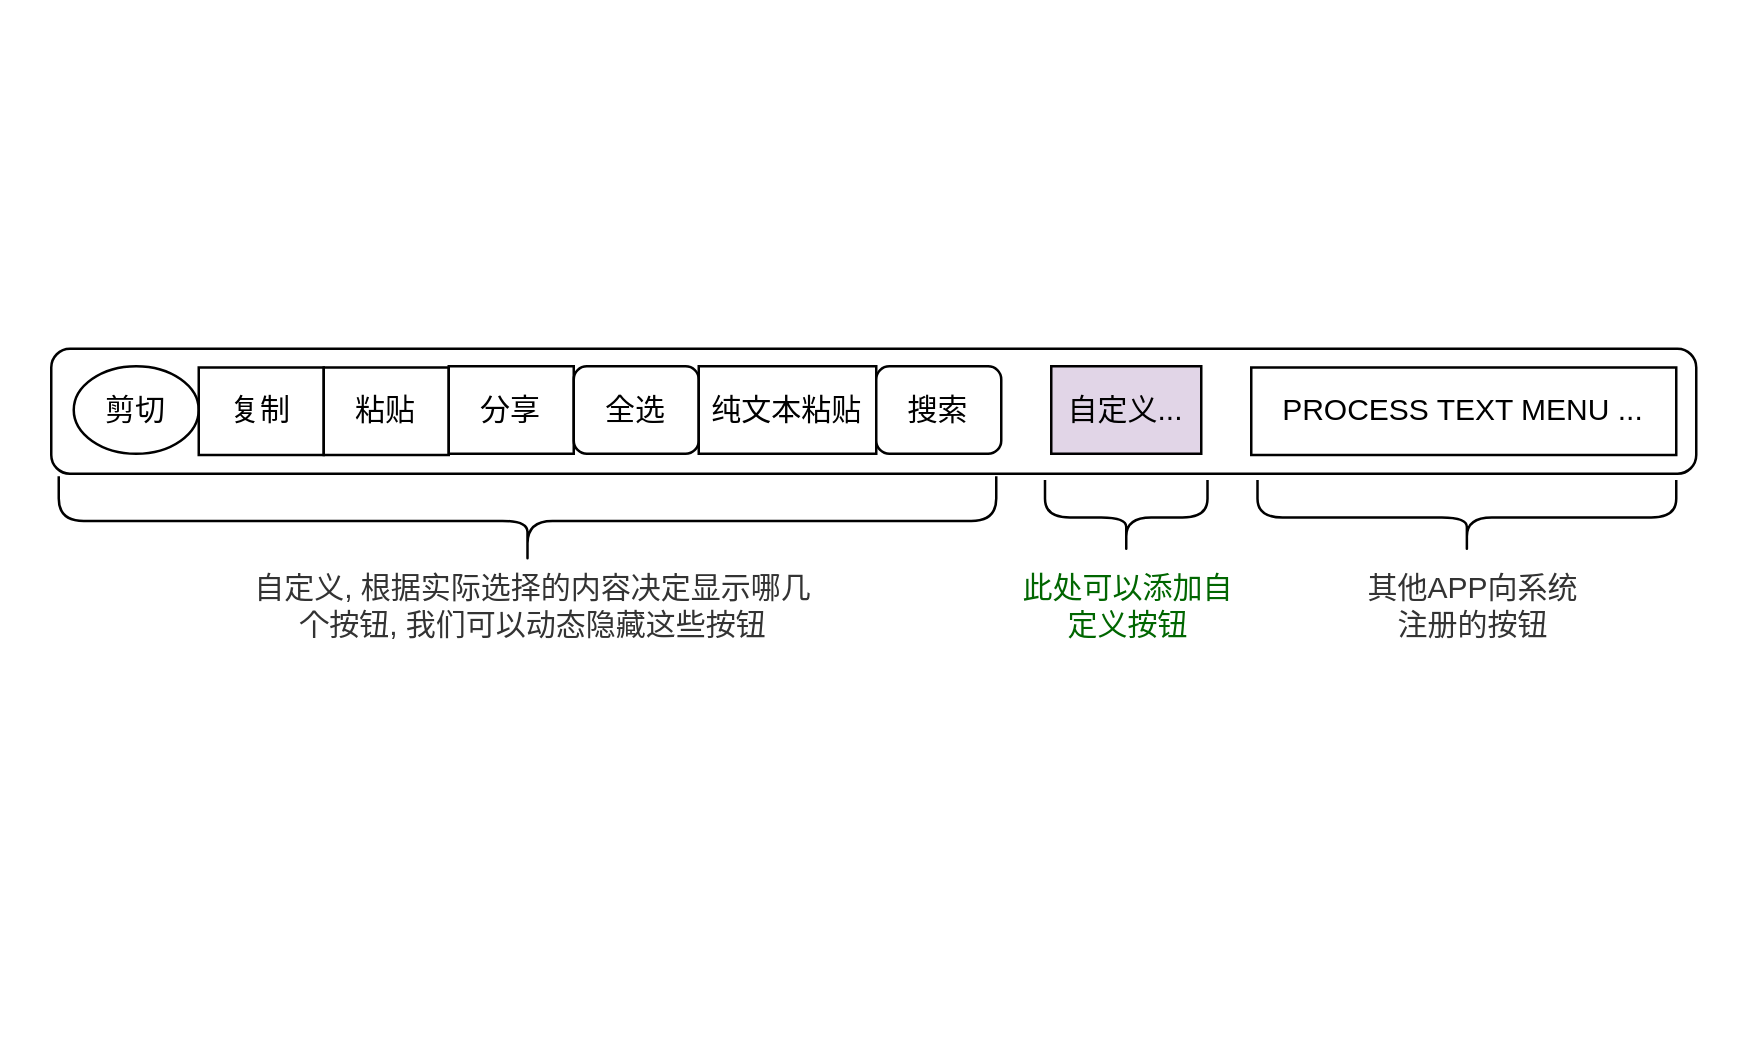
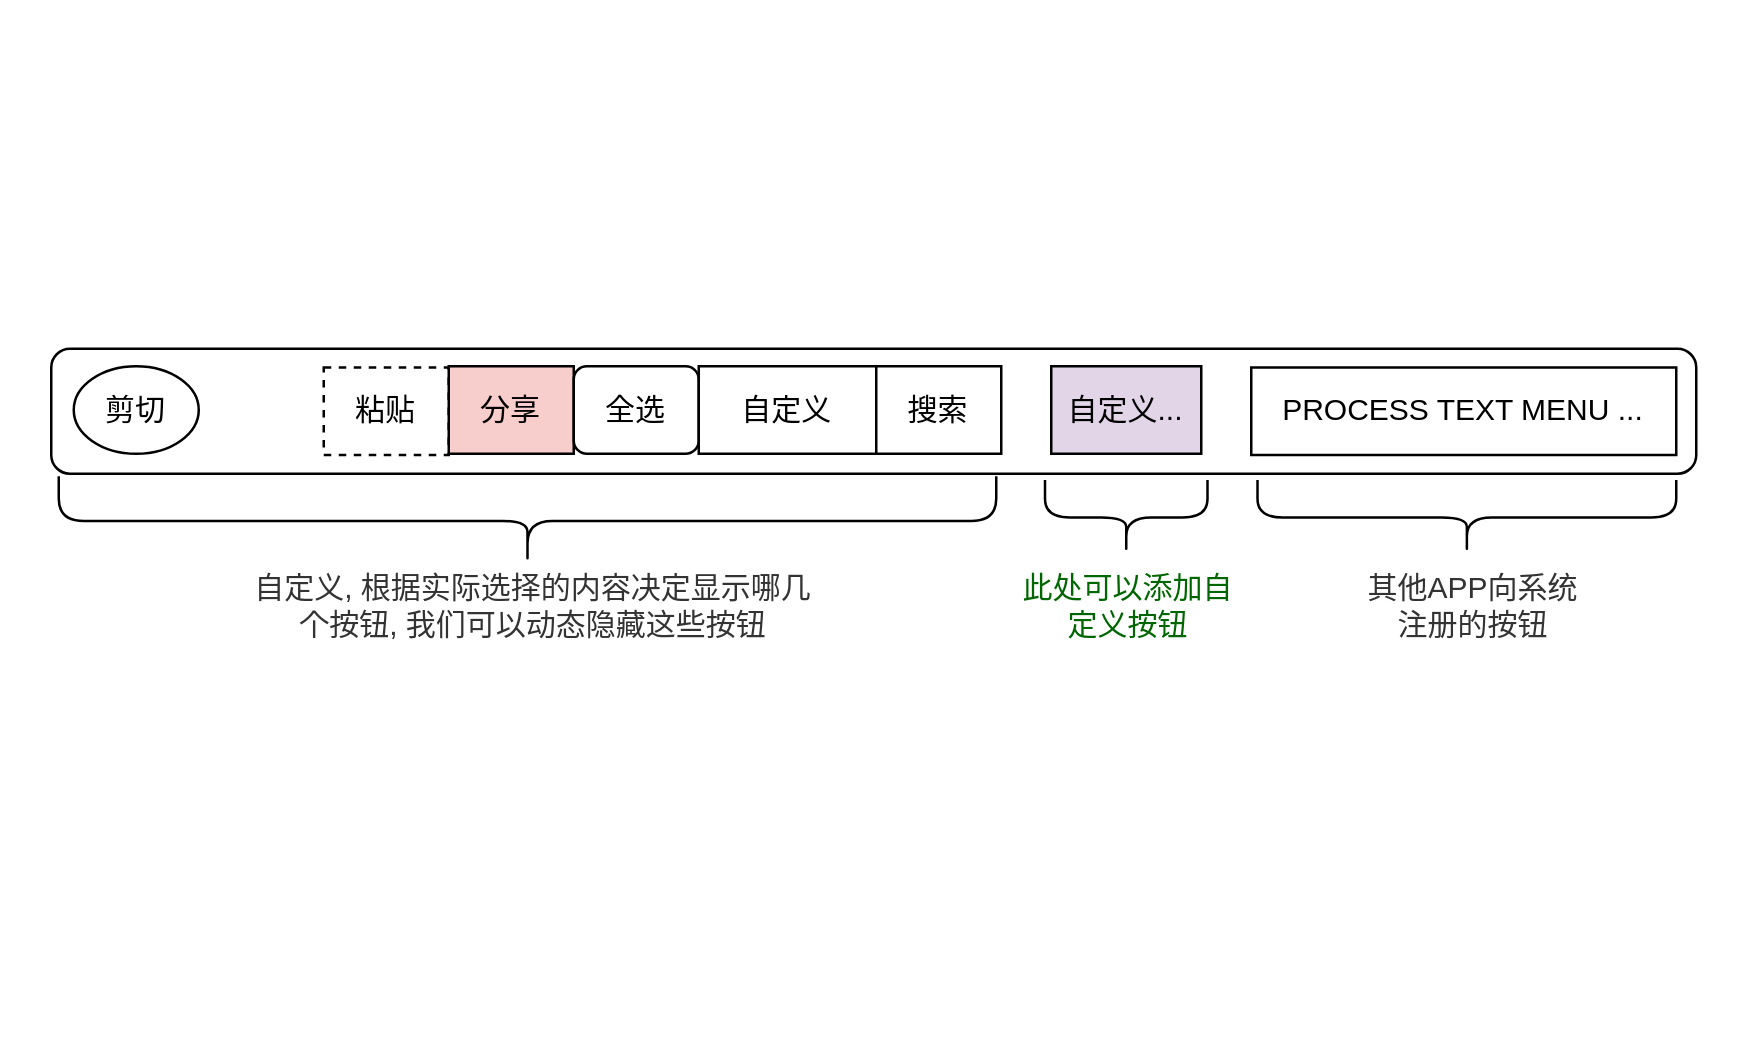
node "分享": fillcolor #ffffff -> #f8cecc
node "搜索": shape rounded rectangle -> rectangle
node "复制": removed
node "粘贴": style solid -> dashed
node "纯文本粘贴": label "纯文本粘贴" -> "自定义"
